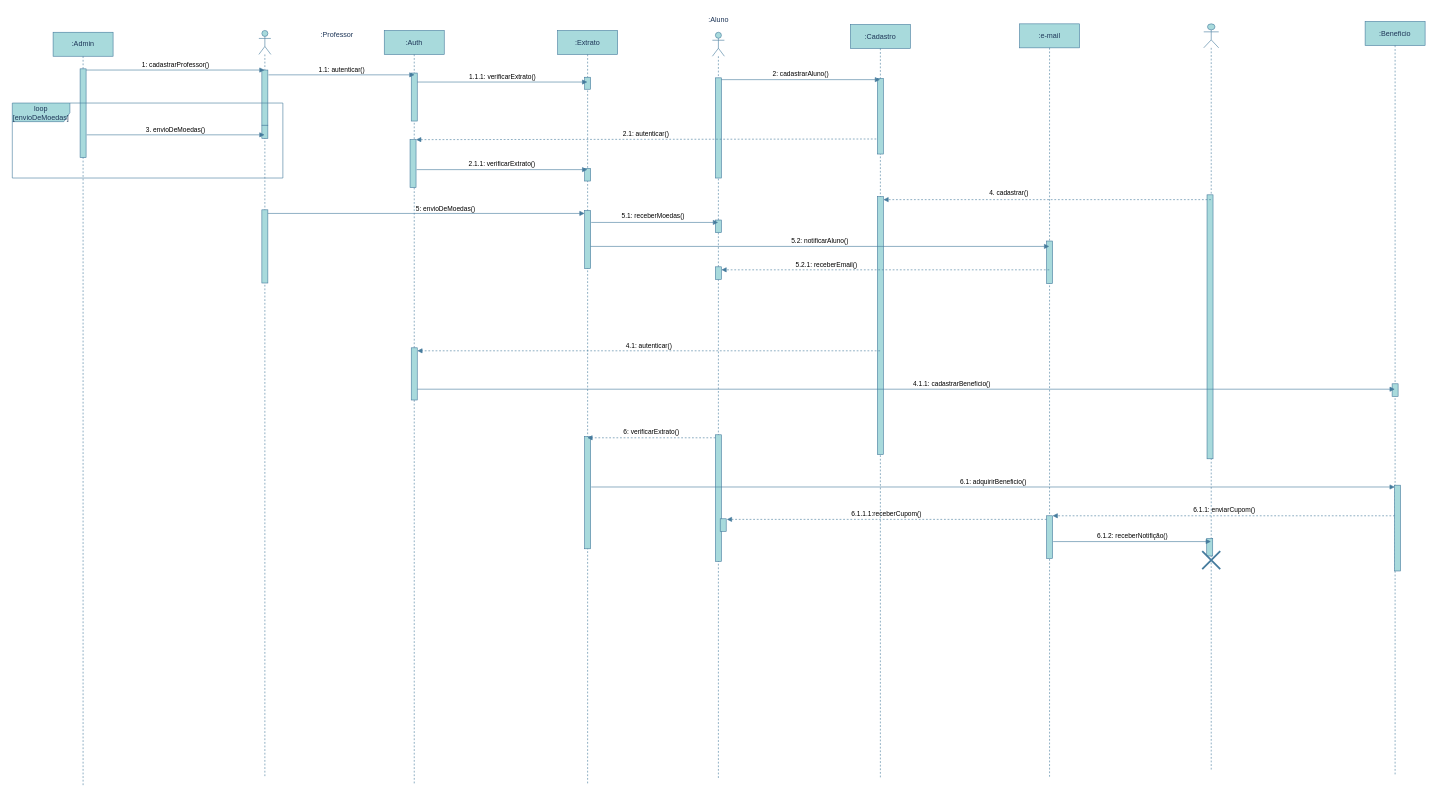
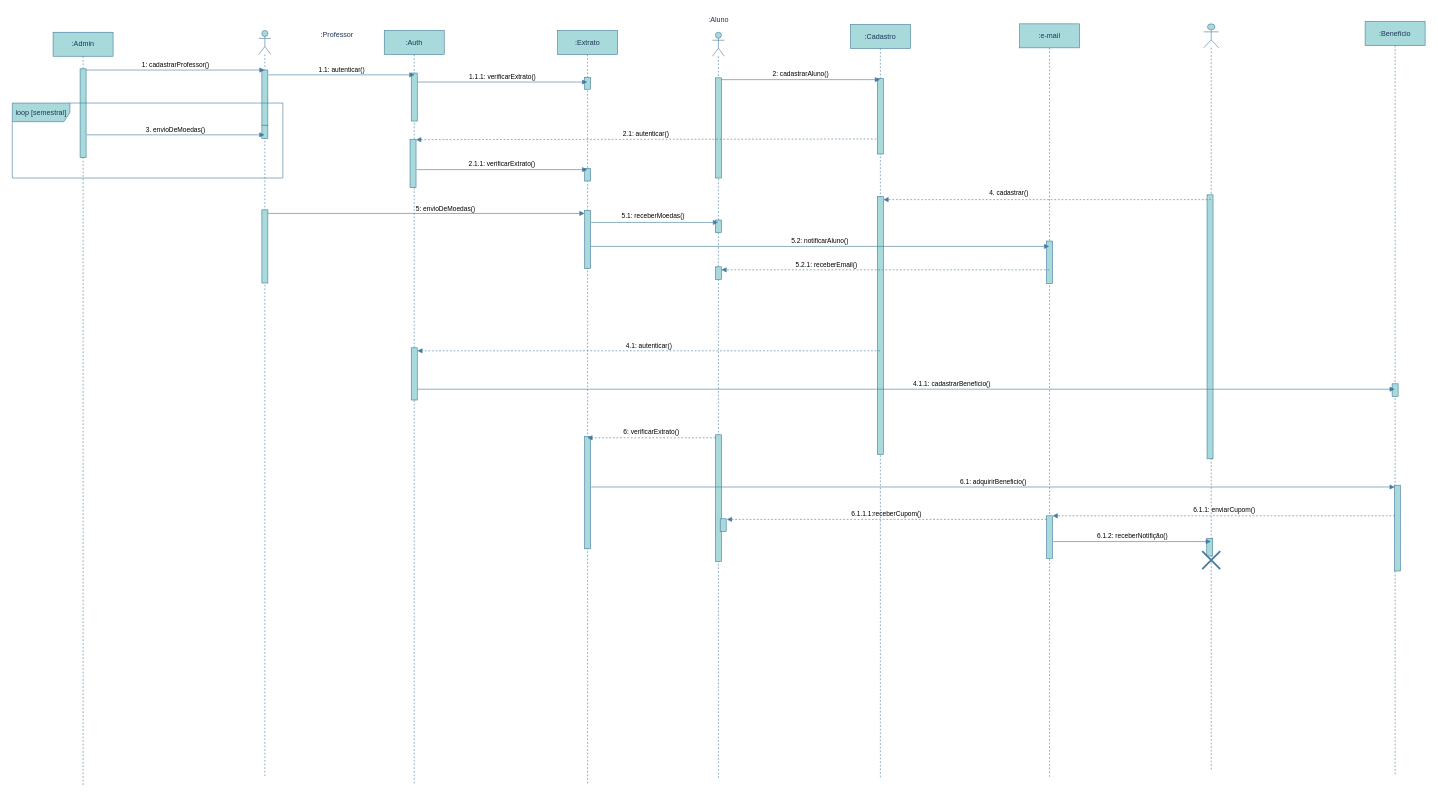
node "loop [envioDeMoedas]": label "loop [envioDeMoedas]" -> "loop [semestral]"
